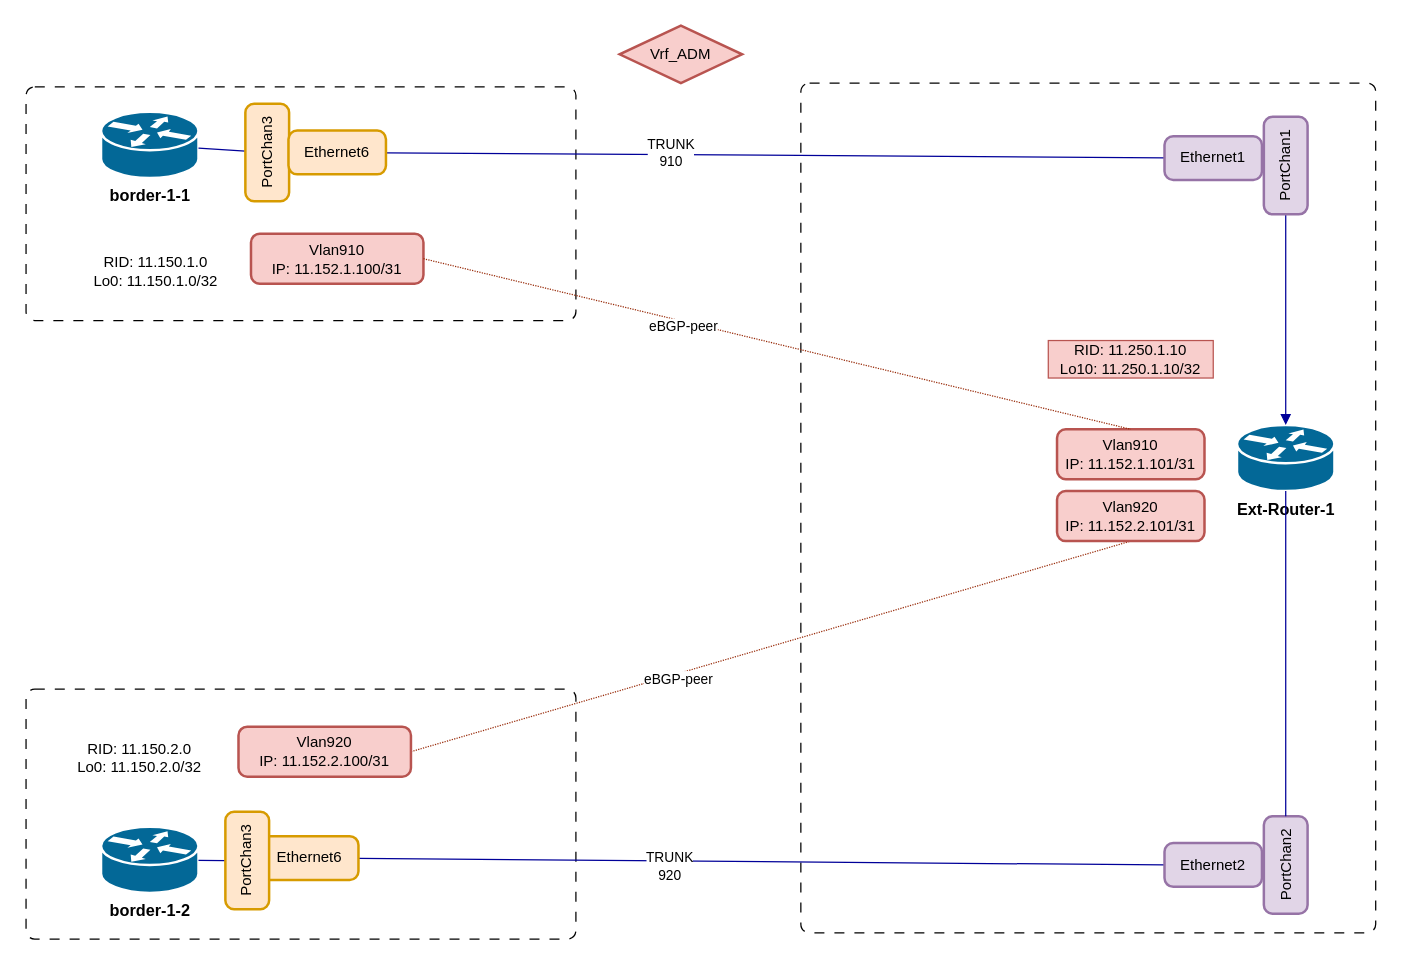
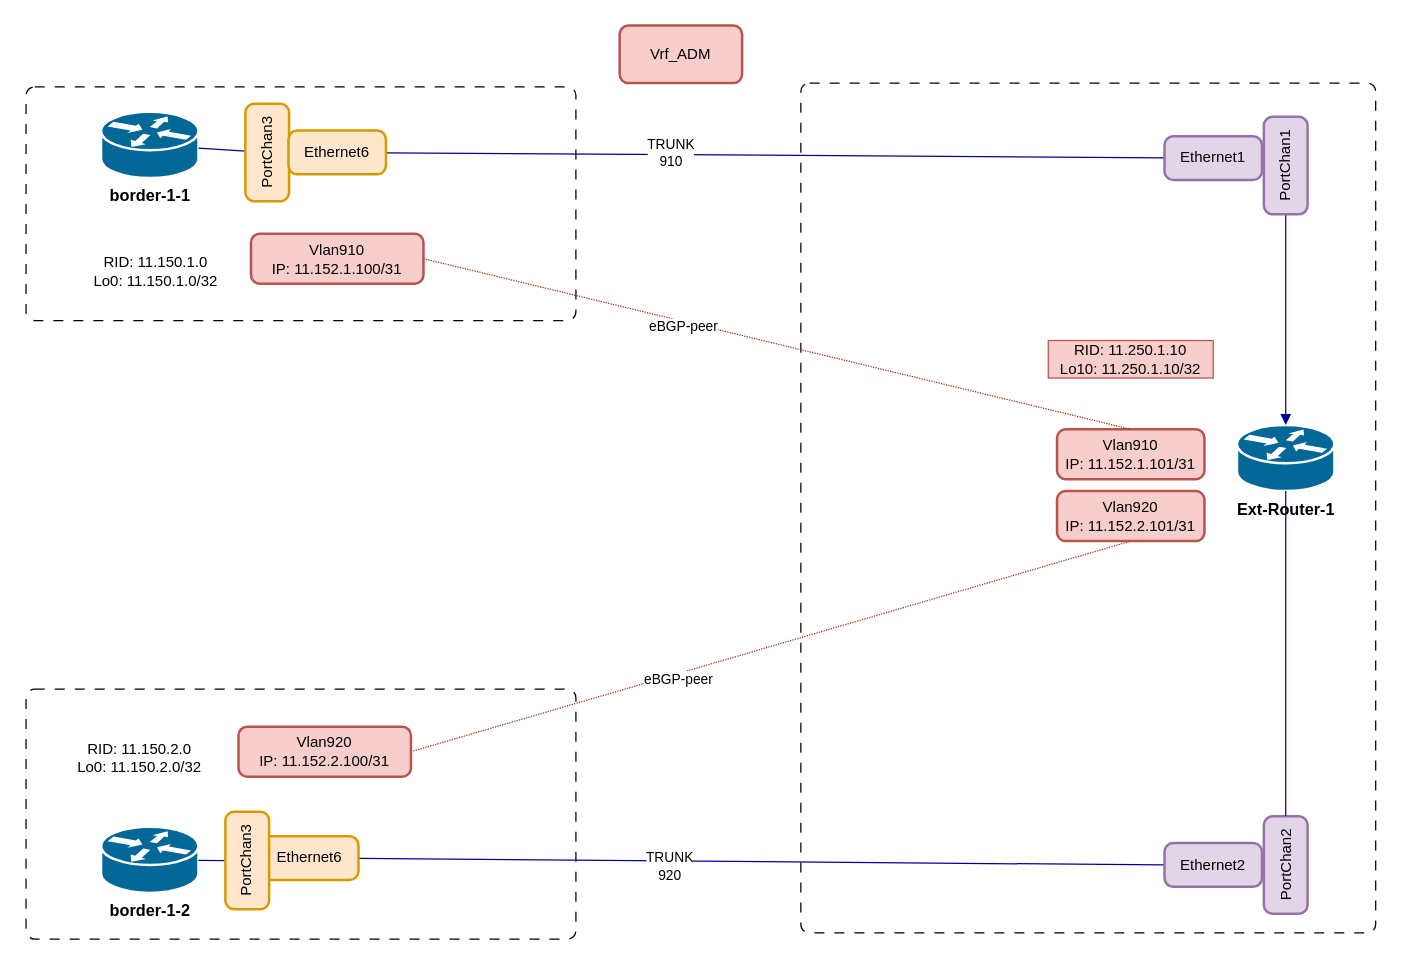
node "Vrf_ADM": shape diamond -> rounded rectangle
